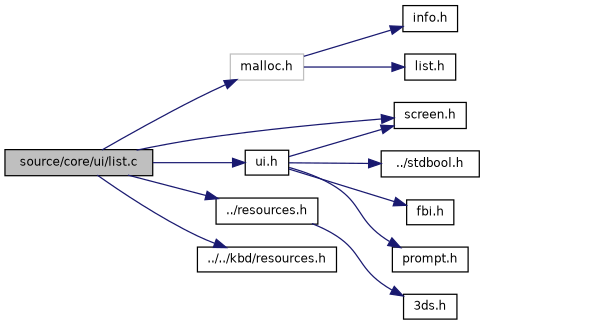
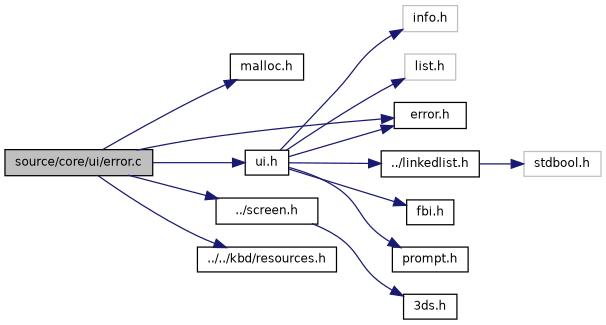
node "info.h": color black -> grey75
edge "malloc.h" -> "info.h": now "ui.h" -> "info.h"
node "malloc.h": color grey75 -> black
edge "malloc.h" -> "list.h": now "ui.h" -> "list.h"
node "list.h": color black -> grey75
node "screen.h": label "screen.h" -> "error.h"
node "source/core/ui/list.c": label "source/core/ui/list.c" -> "source/core/ui/error.c"
node "../stdbool.h": label "../stdbool.h" -> "../linkedlist.h"
node "stdbool.h": added
node "../resources.h": label "../resources.h" -> "../screen.h"
